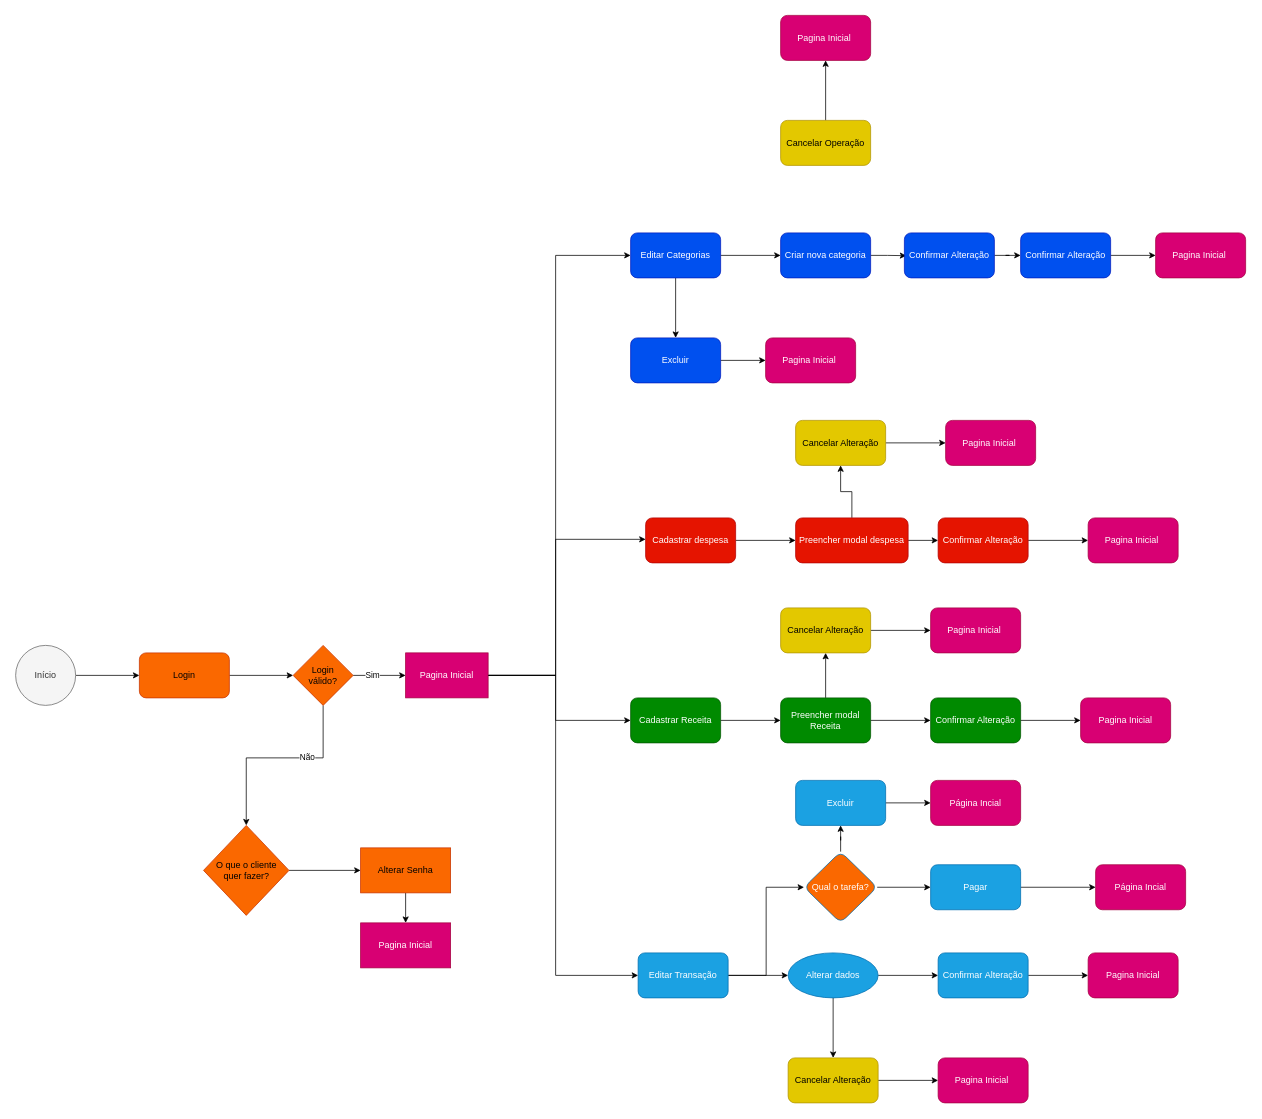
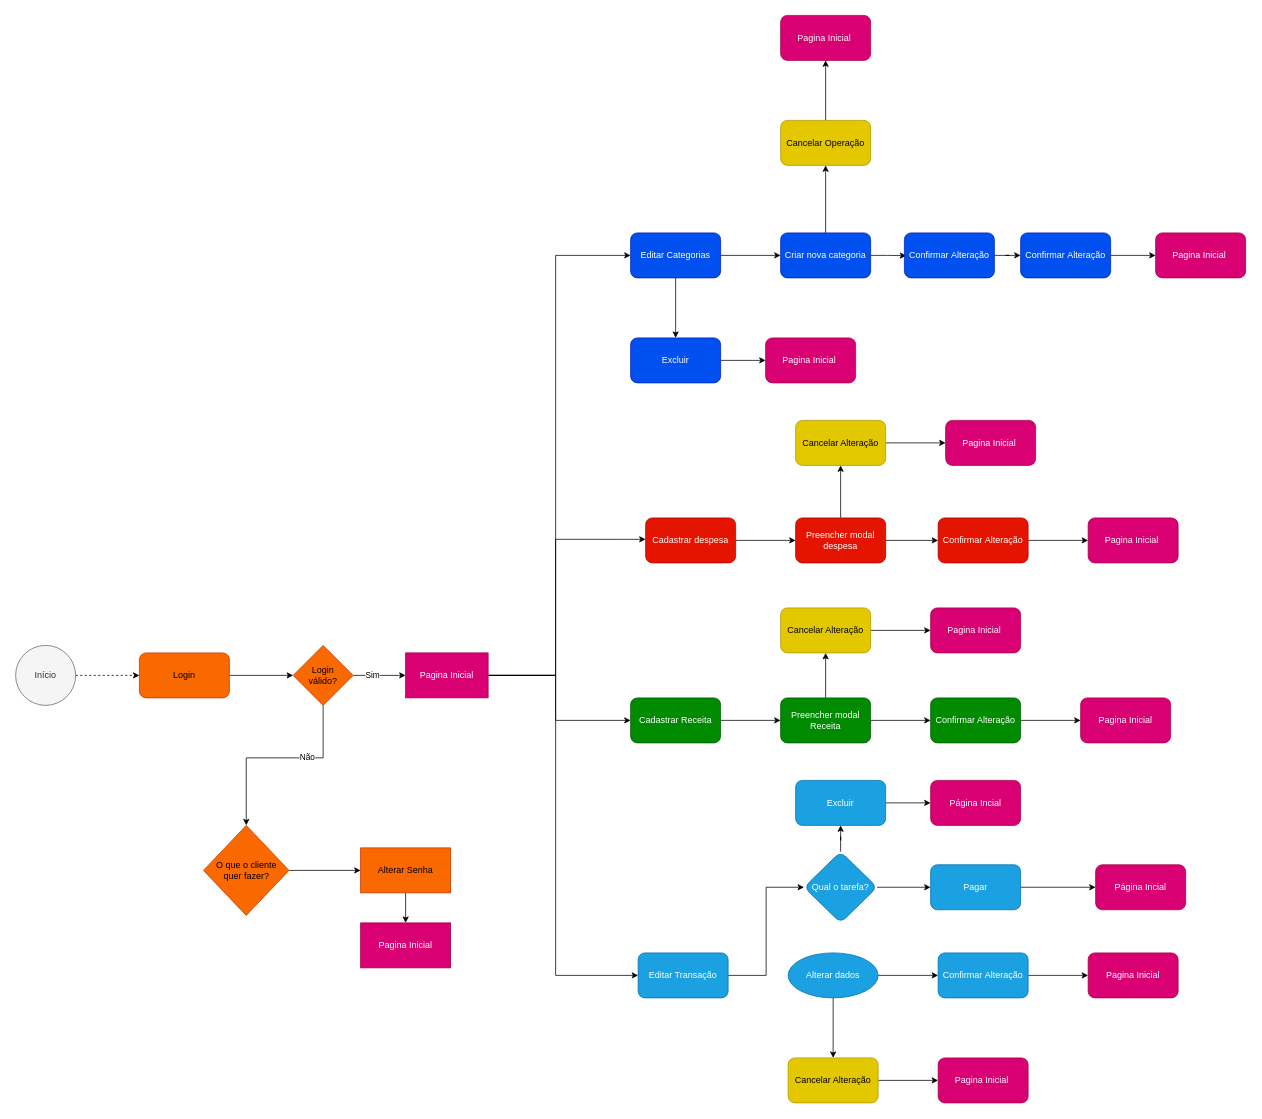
edge "Criar nova categoria" -> "Cancelar Operação": added
node "Preencher modal despesa": size 113x45 -> 90x45
edge "Início" -> "Login": style solid -> dashed
node "Qual o tarefa?": fillcolor #fa6800 -> #1ba1e2
edge "Editar Transação" -> "Alterar dados": removed
